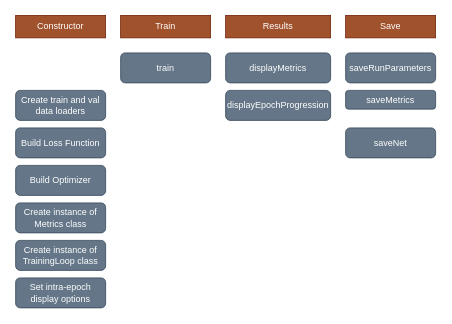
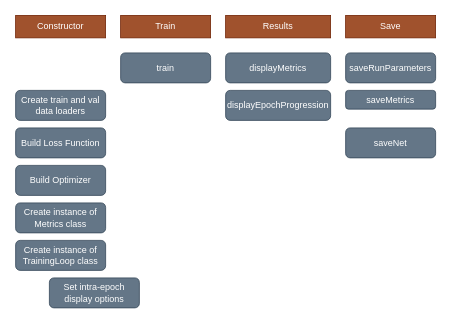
node "Set intra-epoch display options": moved (60, 293) -> (94, 293)
